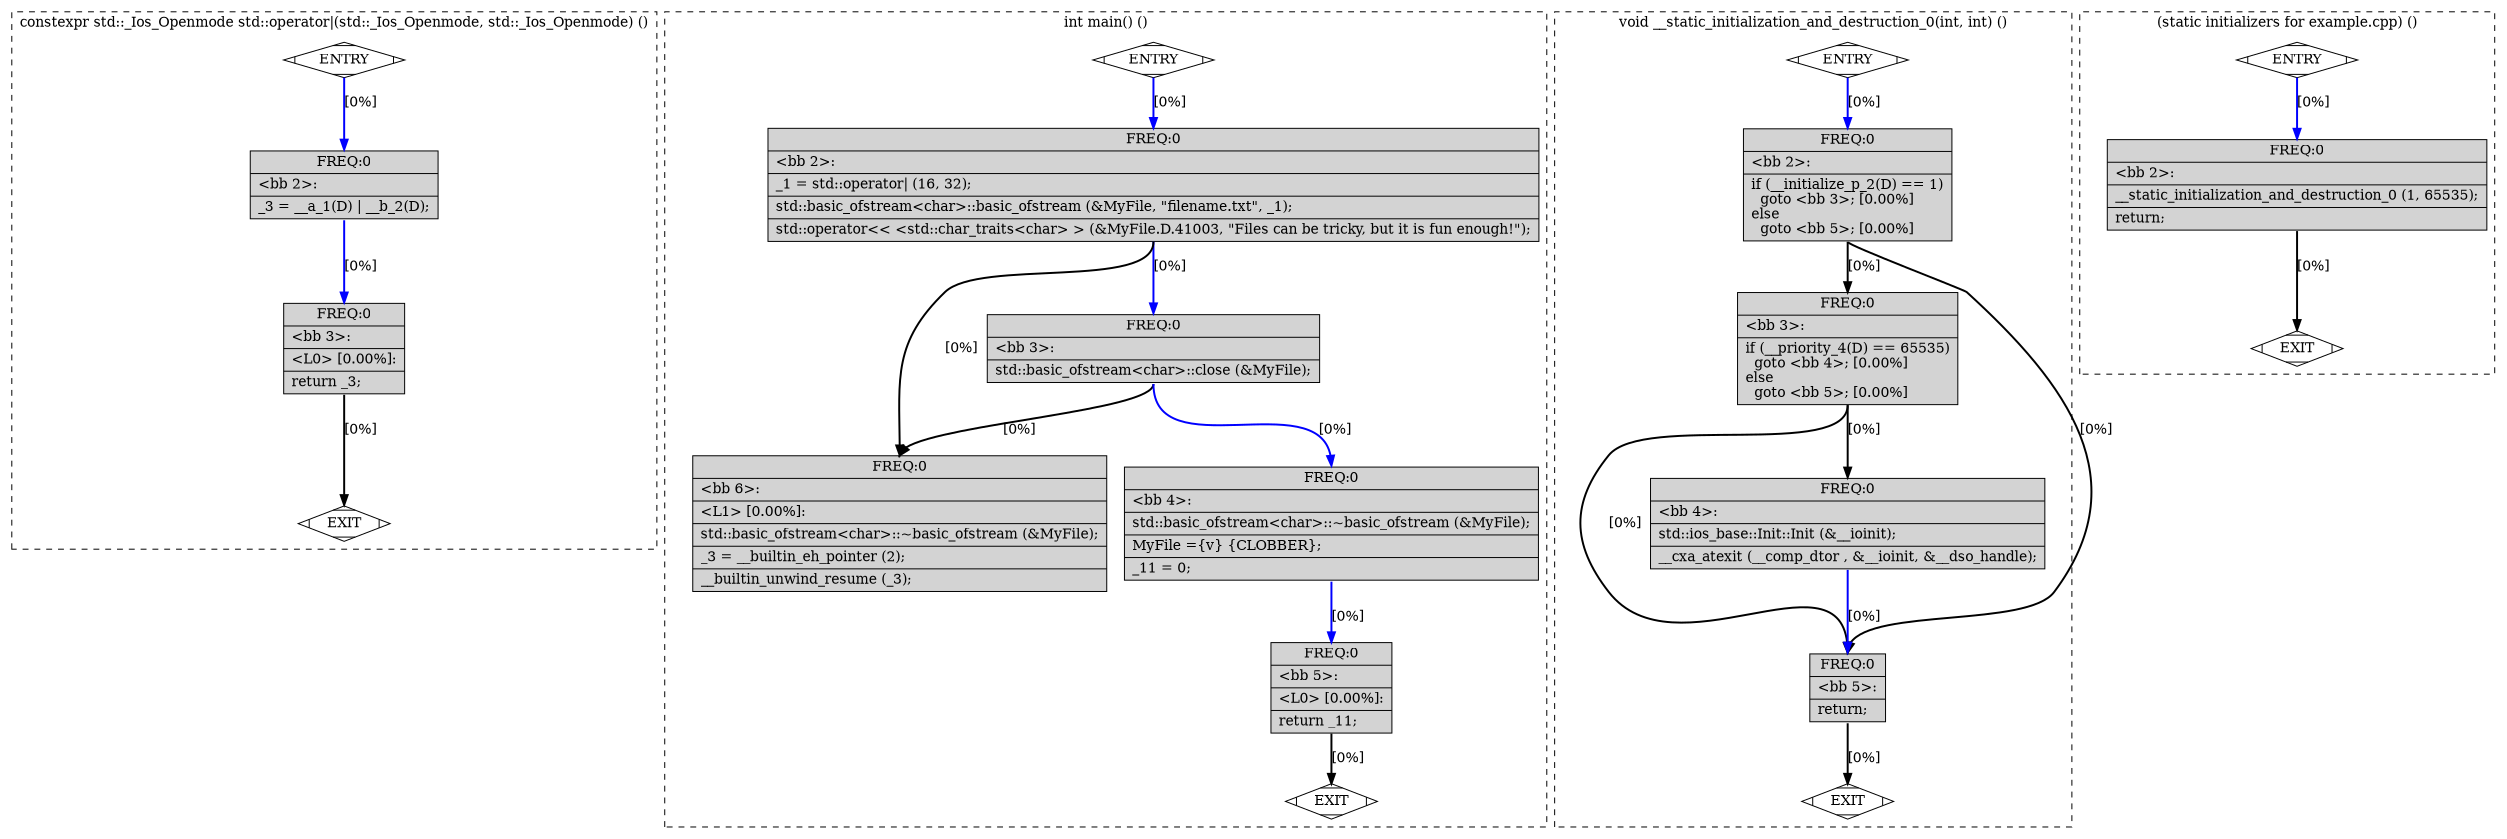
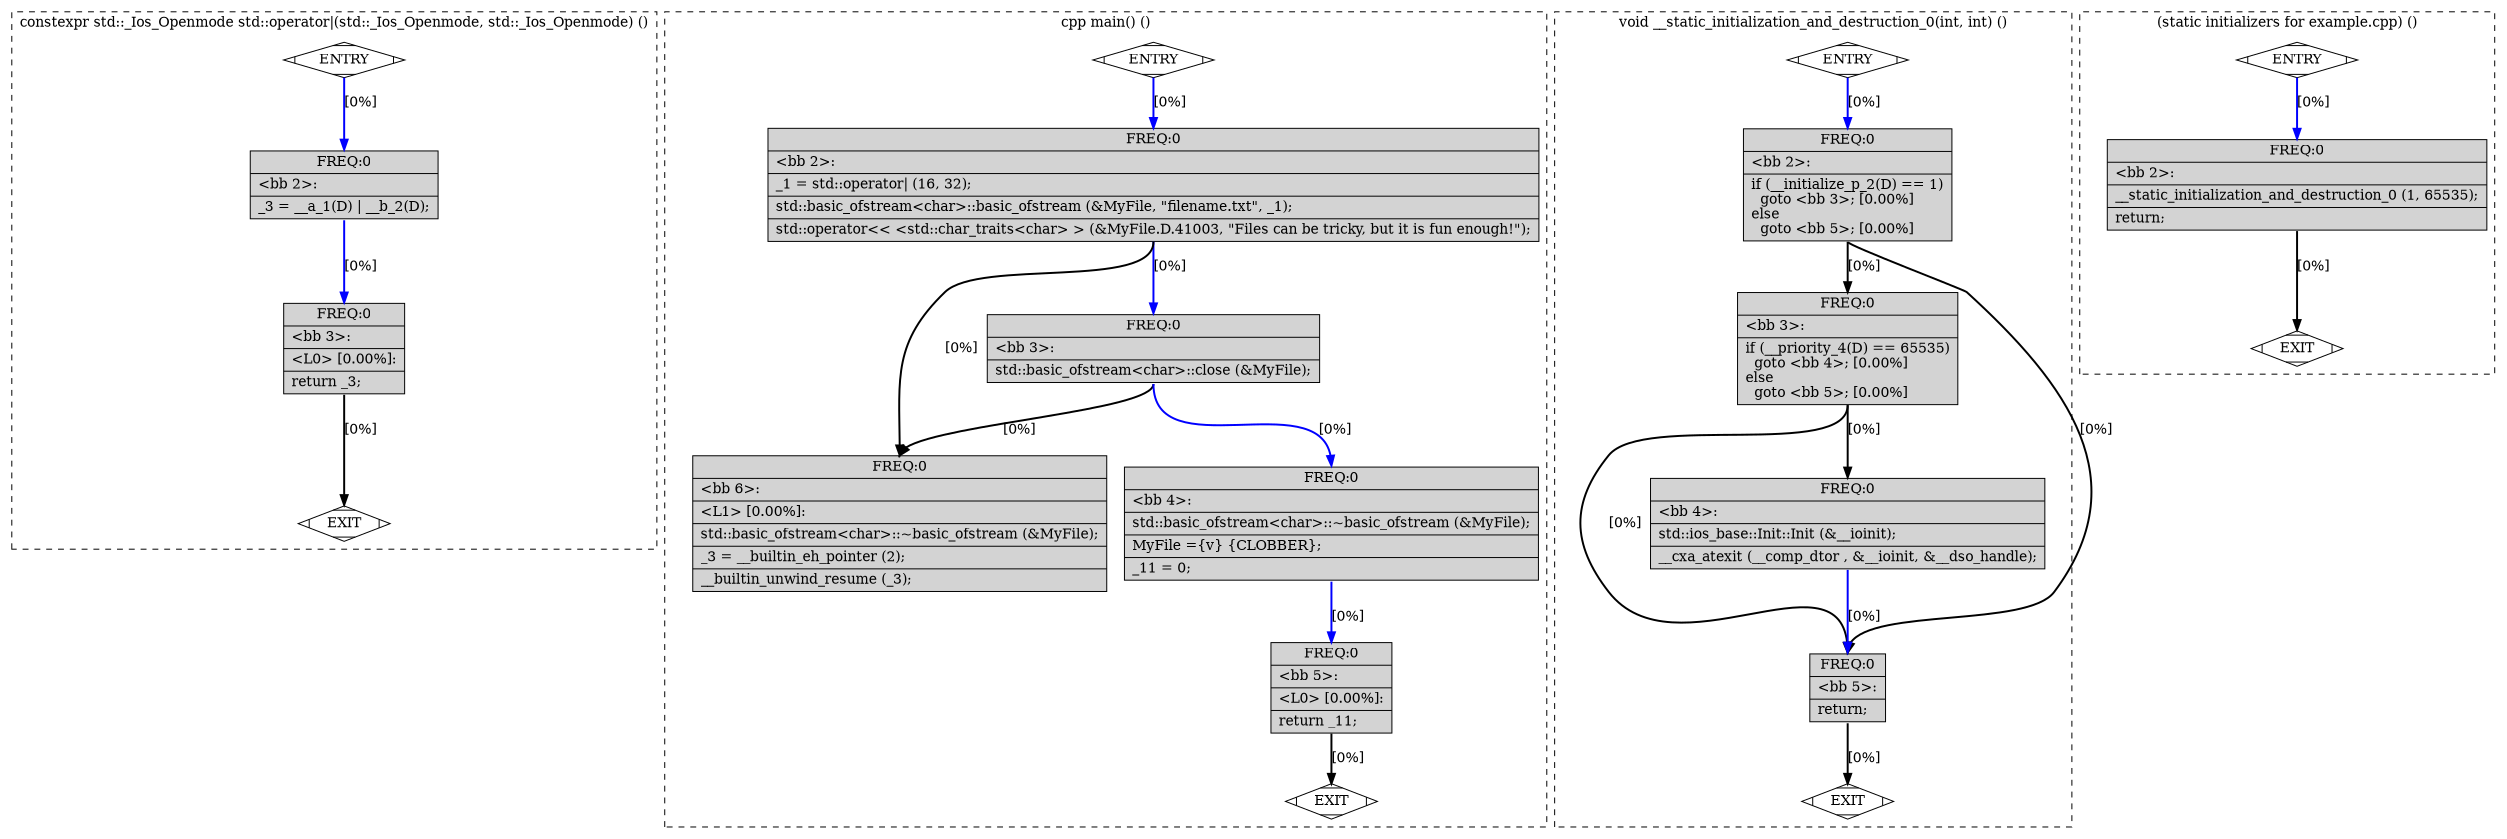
cluster "int main() ()": label "int main() ()" -> "cpp main() ()"
